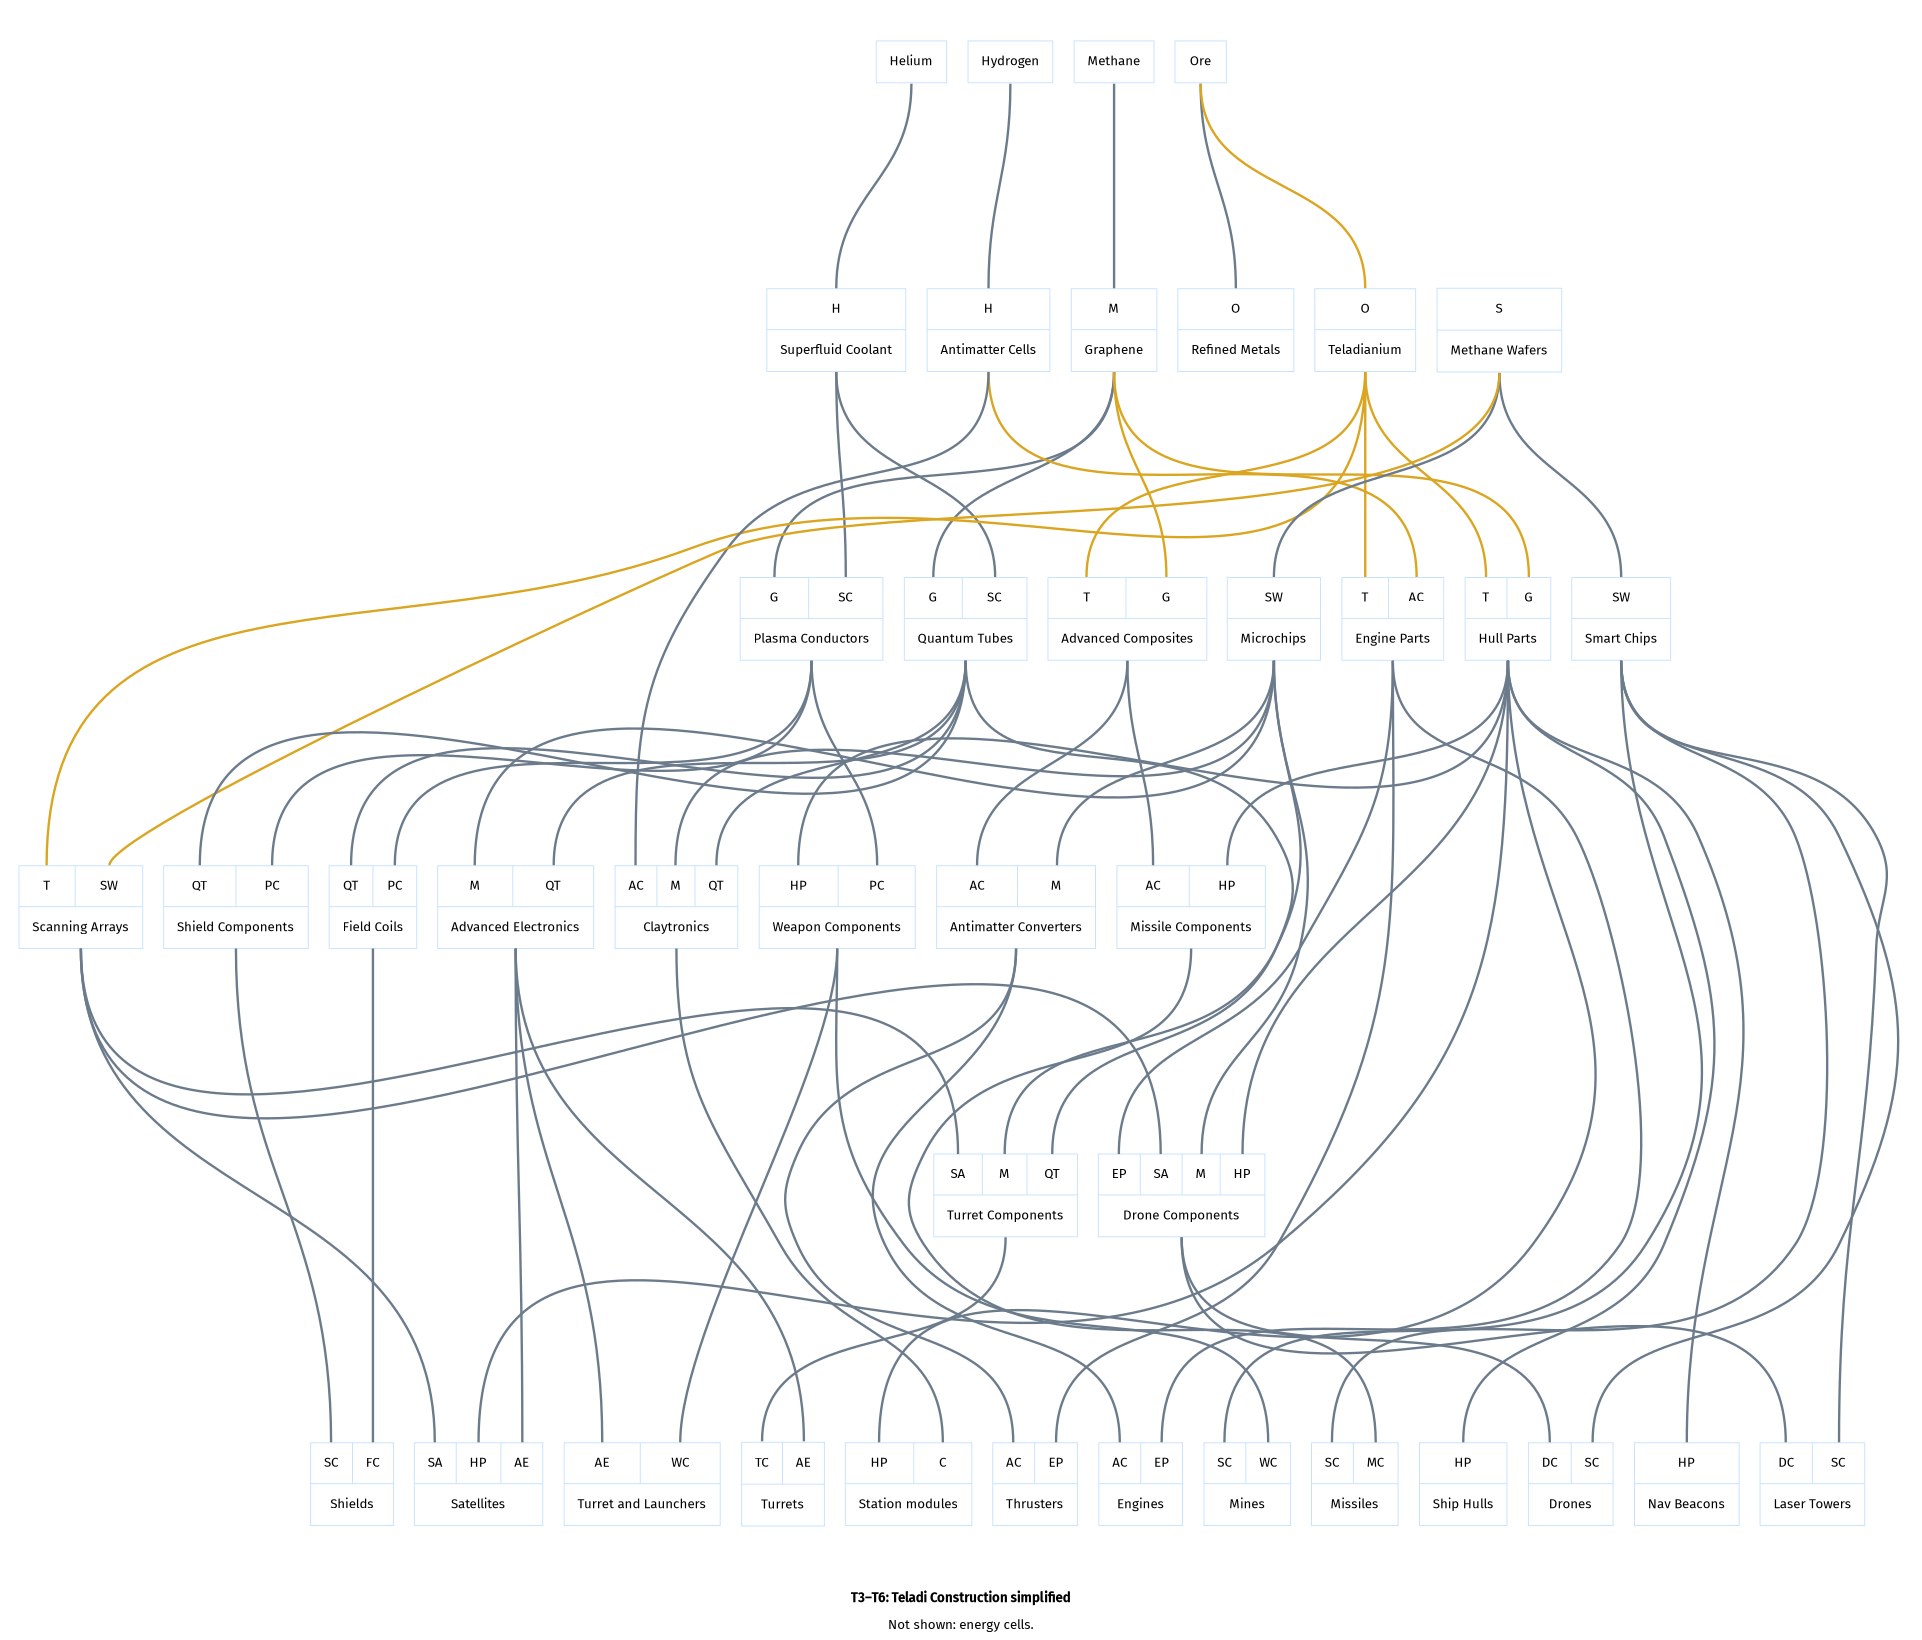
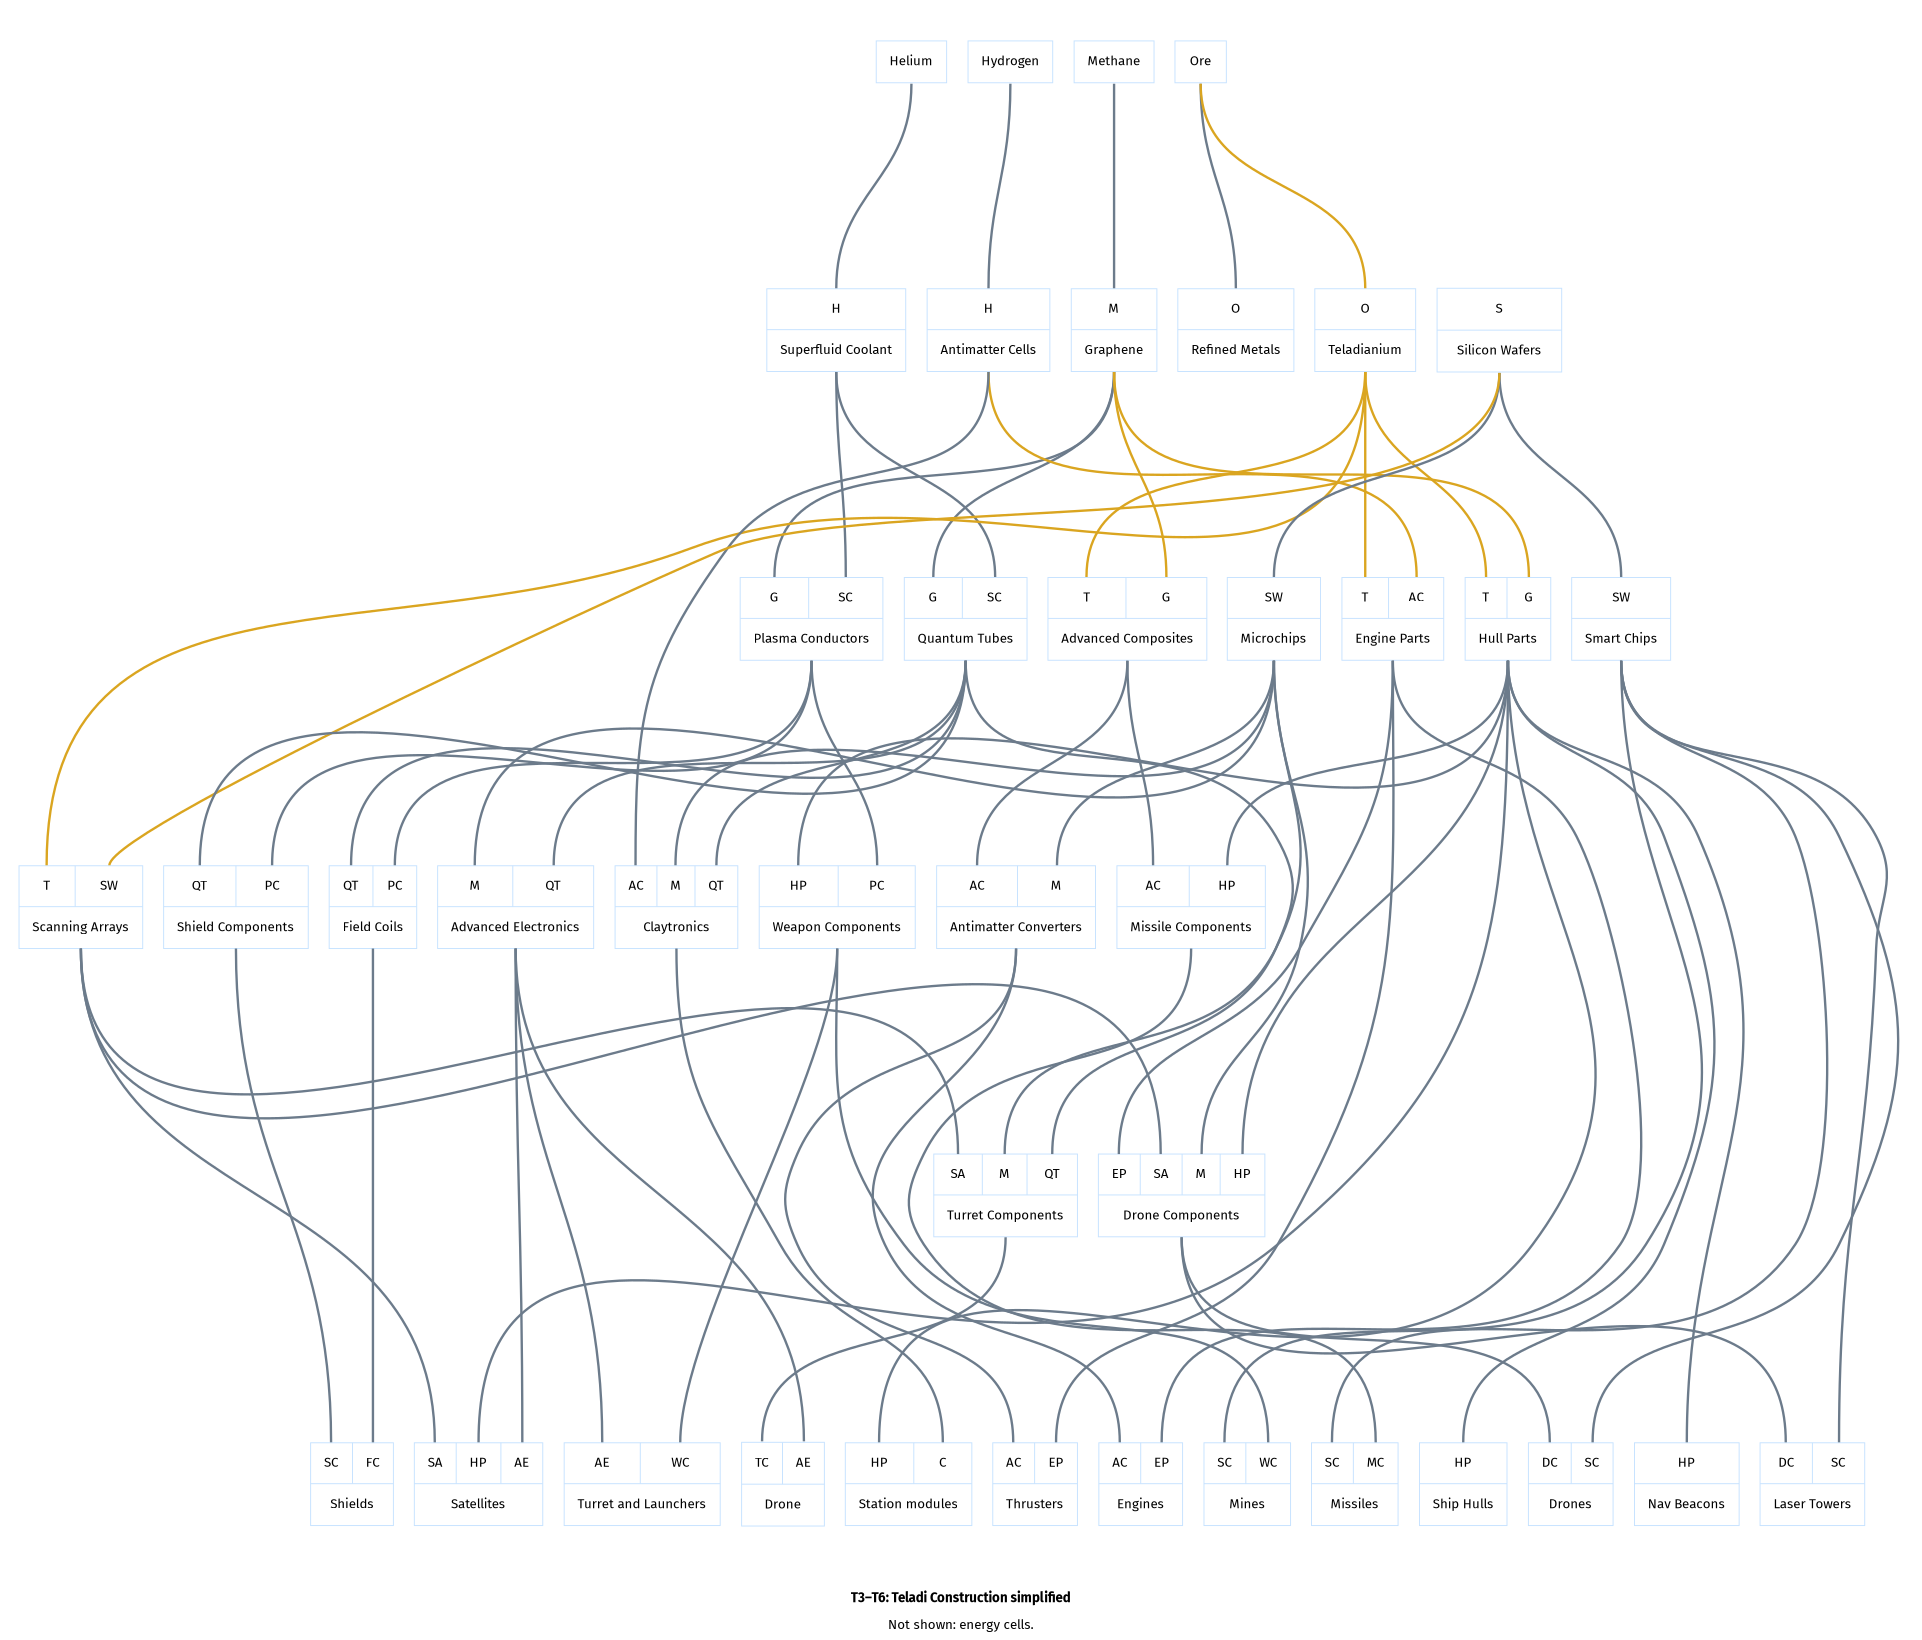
node "S": text "Methane Wafers" -> "Silicon Wafers"
node "TC": text "Turrets" -> "Drone"
